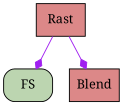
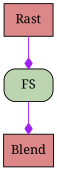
edge "Rast" -> "Blend": now "FS" -> "Blend"
